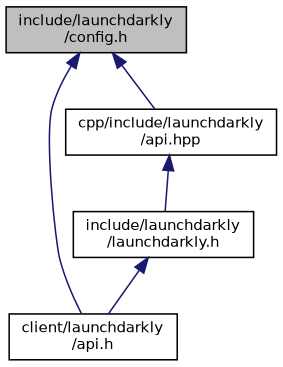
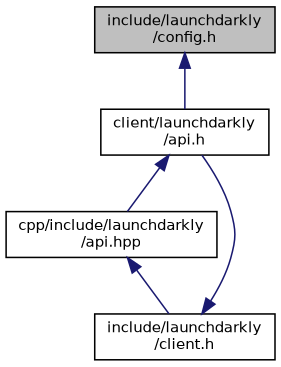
edge "cpp/include/launchdarkly /api.hpp" -> "include/launchdarkly /config.h": now "cpp/include/launchdarkly /api.hpp" -> "client/launchdarkly /api.h"
node "include/launchdarkly /launchdarkly.h": label "include/launchdarkly /launchdarkly.h" -> "include/launchdarkly /client.h"
